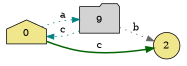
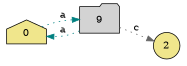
edge "9" -> "2": label "b" -> "c"
edge "9" -> "0": label "c" -> "a"
edge "0" -> "2": removed, label "c"
